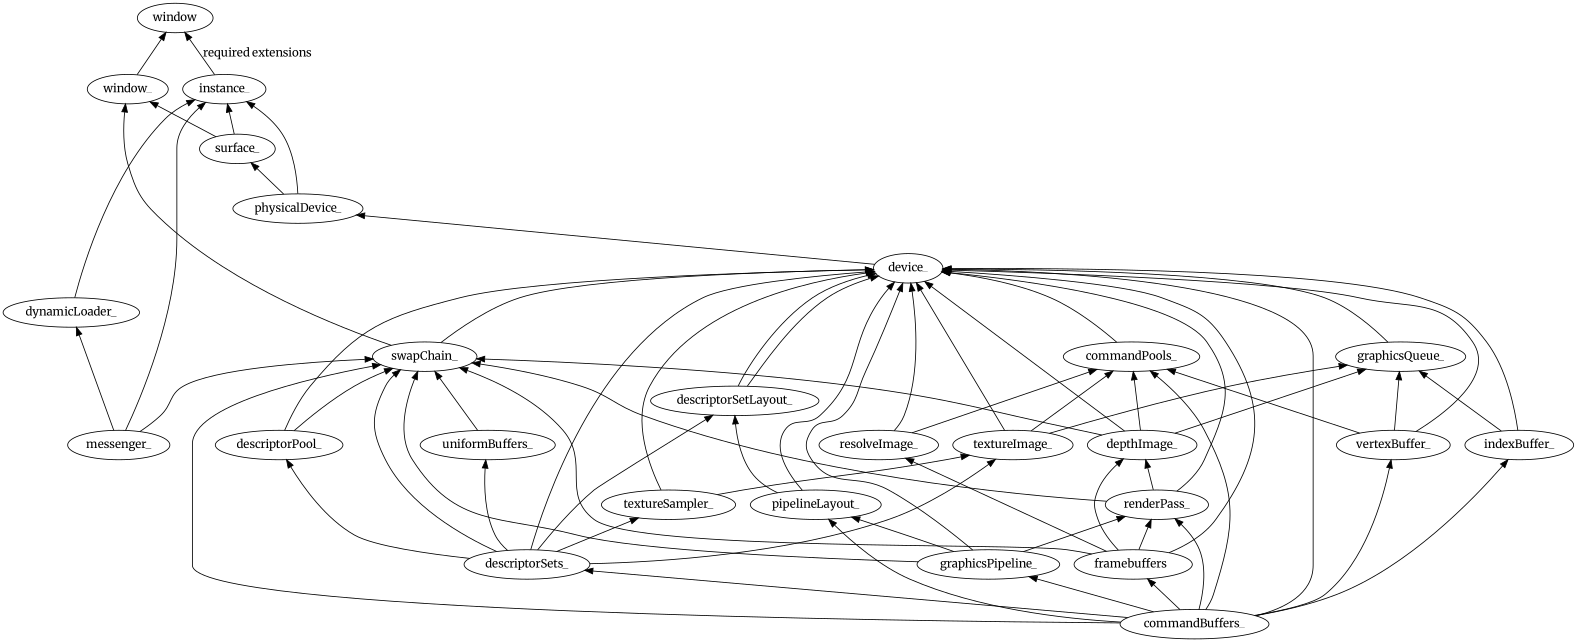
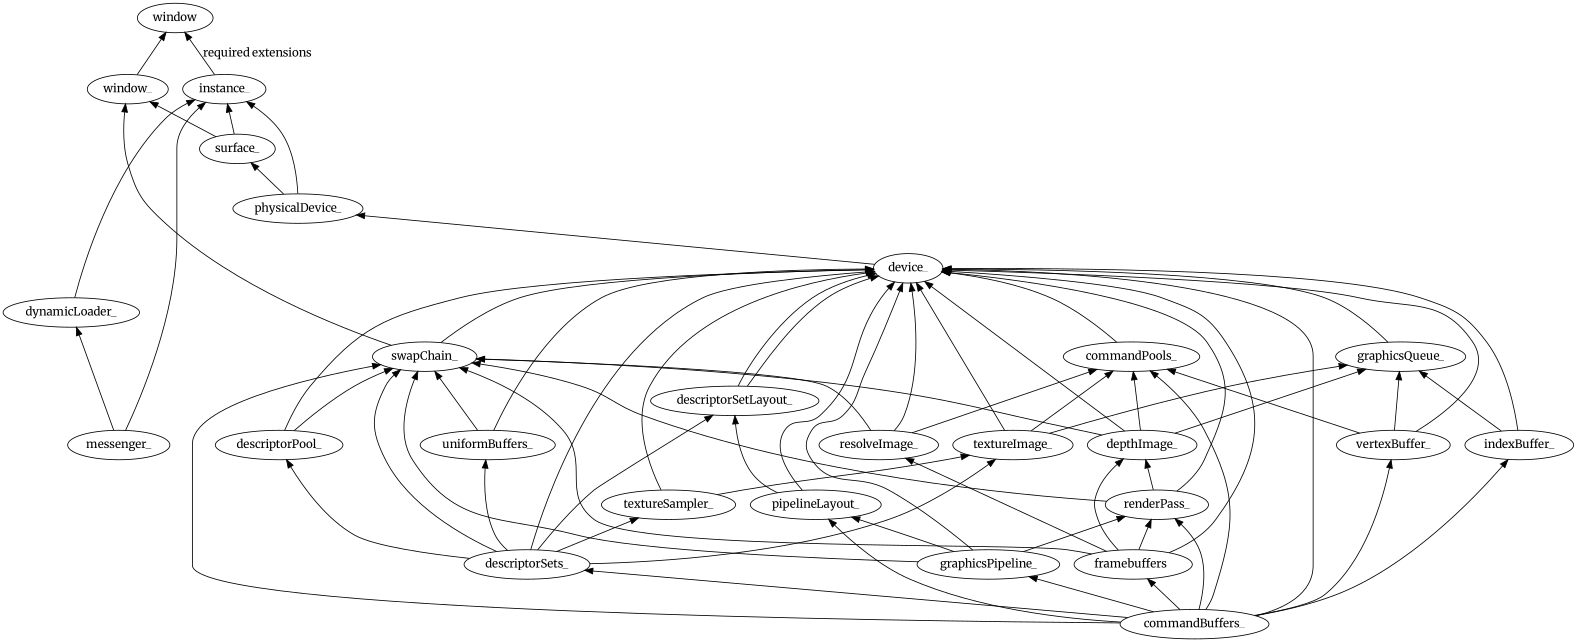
edge "uniformBuffers_" -> "device_": added
edge "messenger_" -> "swapChain_": now "resolveImage_" -> "swapChain_"
